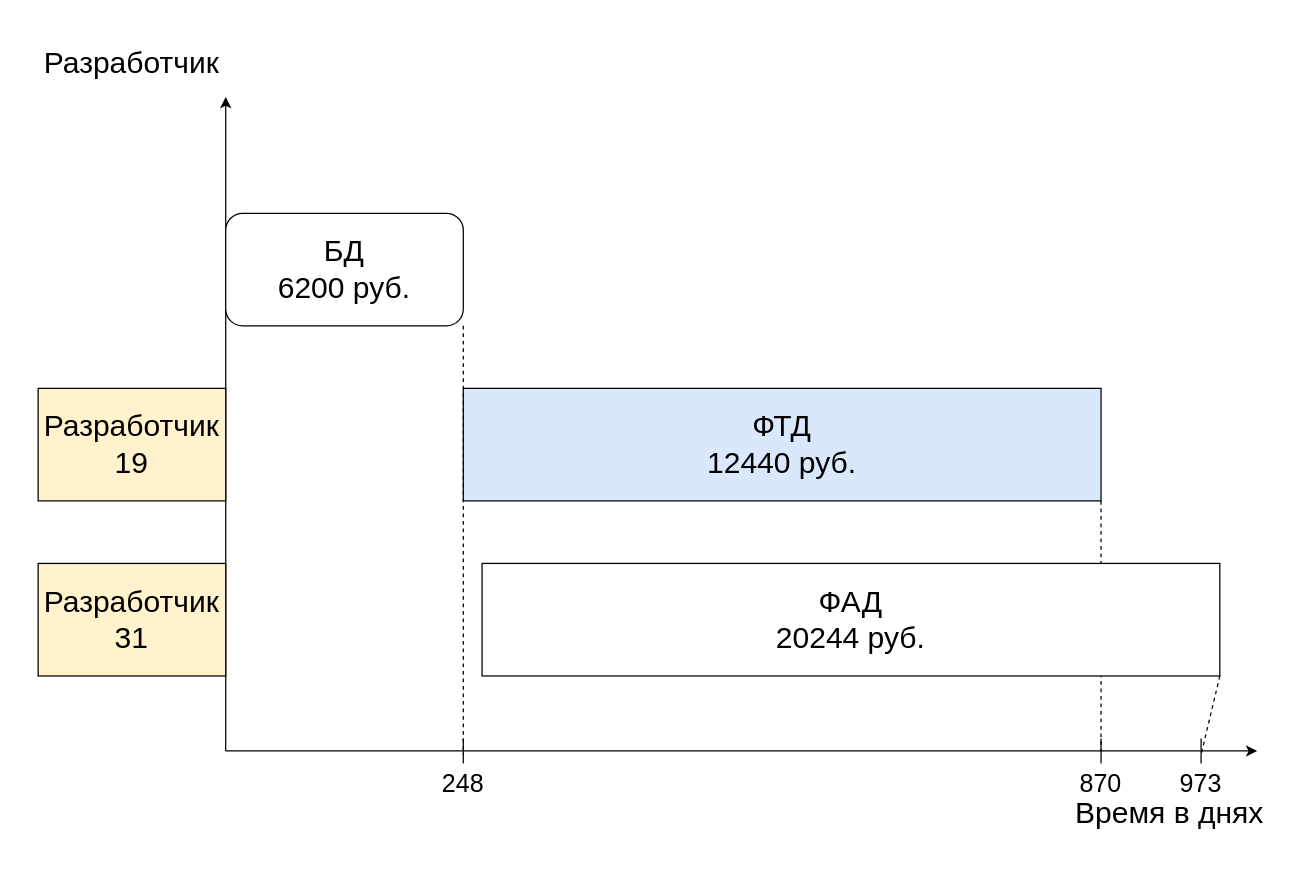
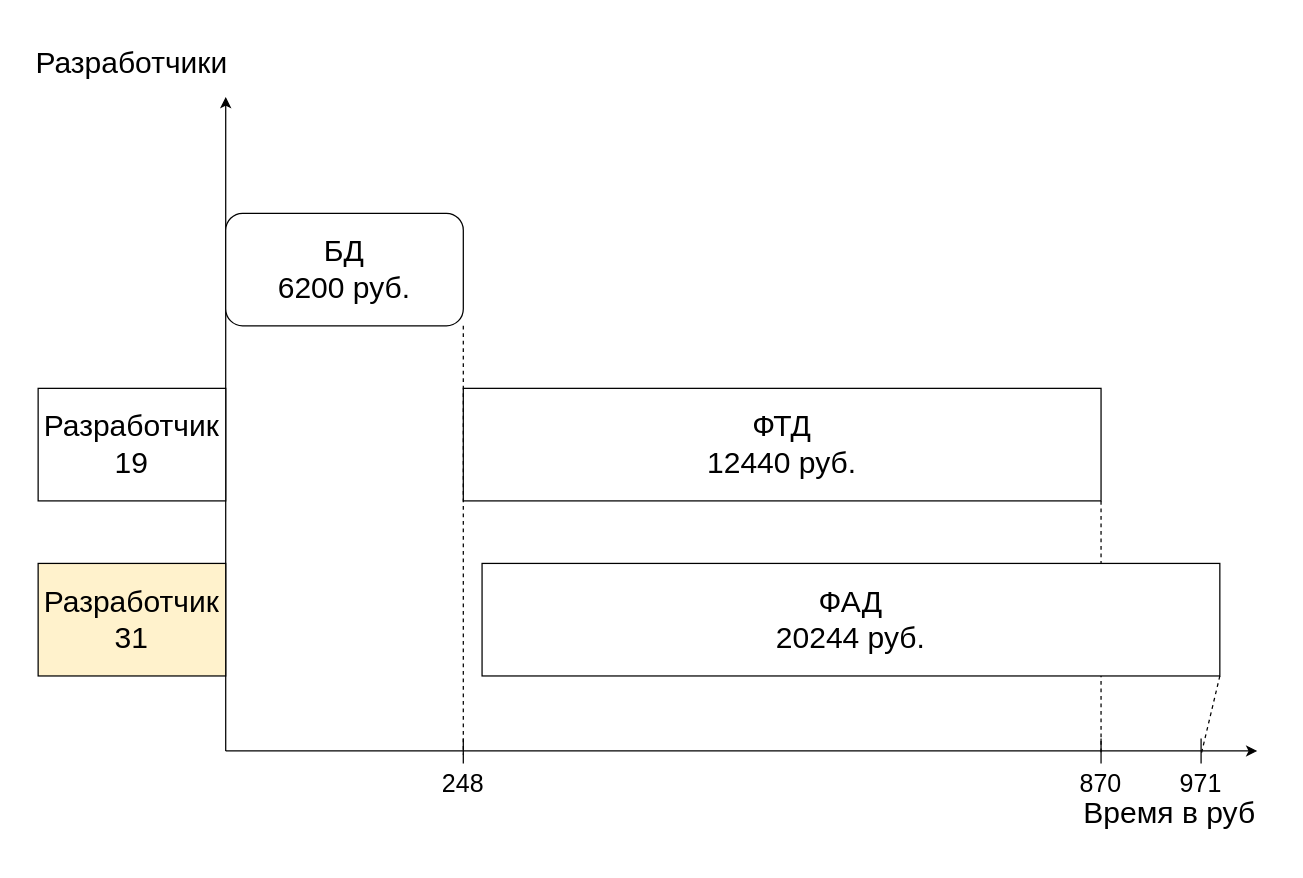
node "Разработчик": label "Разработчик" -> "Разработчики"
node "Разработчик 19": fillcolor #fff2cc -> #ffffff
node "ФТД 12440 руб.": fillcolor #dae8fc -> #ffffff
node "973": label "973" -> "971"
node "Время в днях": label "Время в днях" -> "Время в руб"
